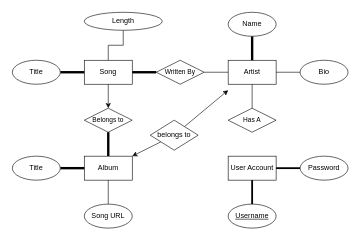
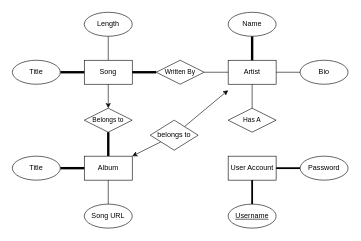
node "Length": size 78x18 -> 48x24
